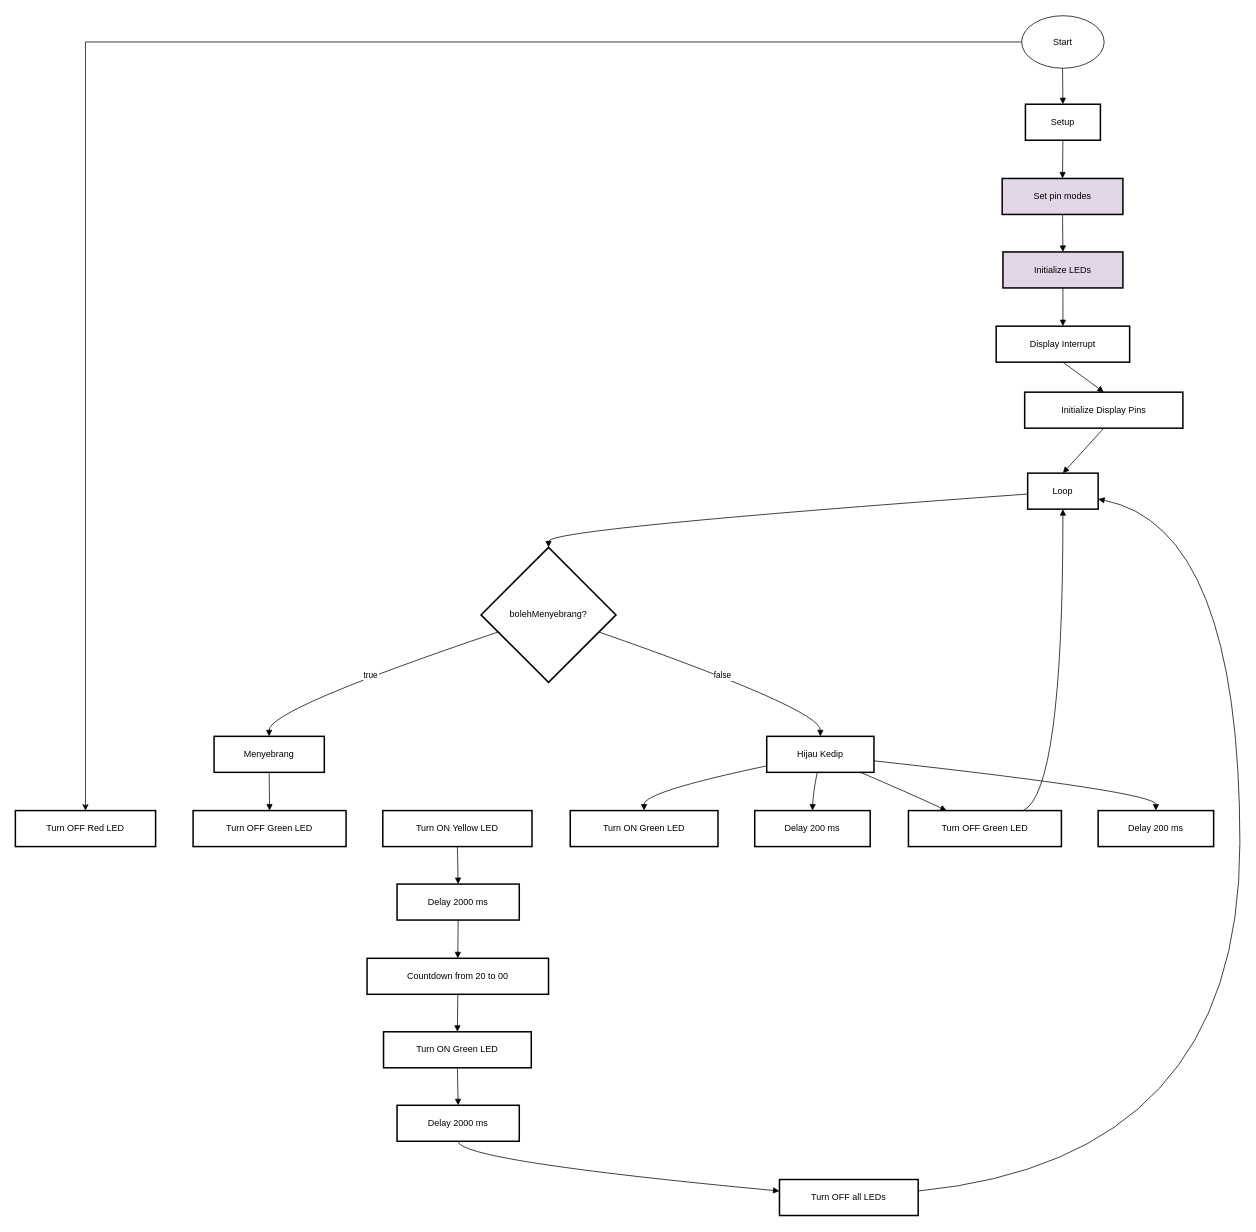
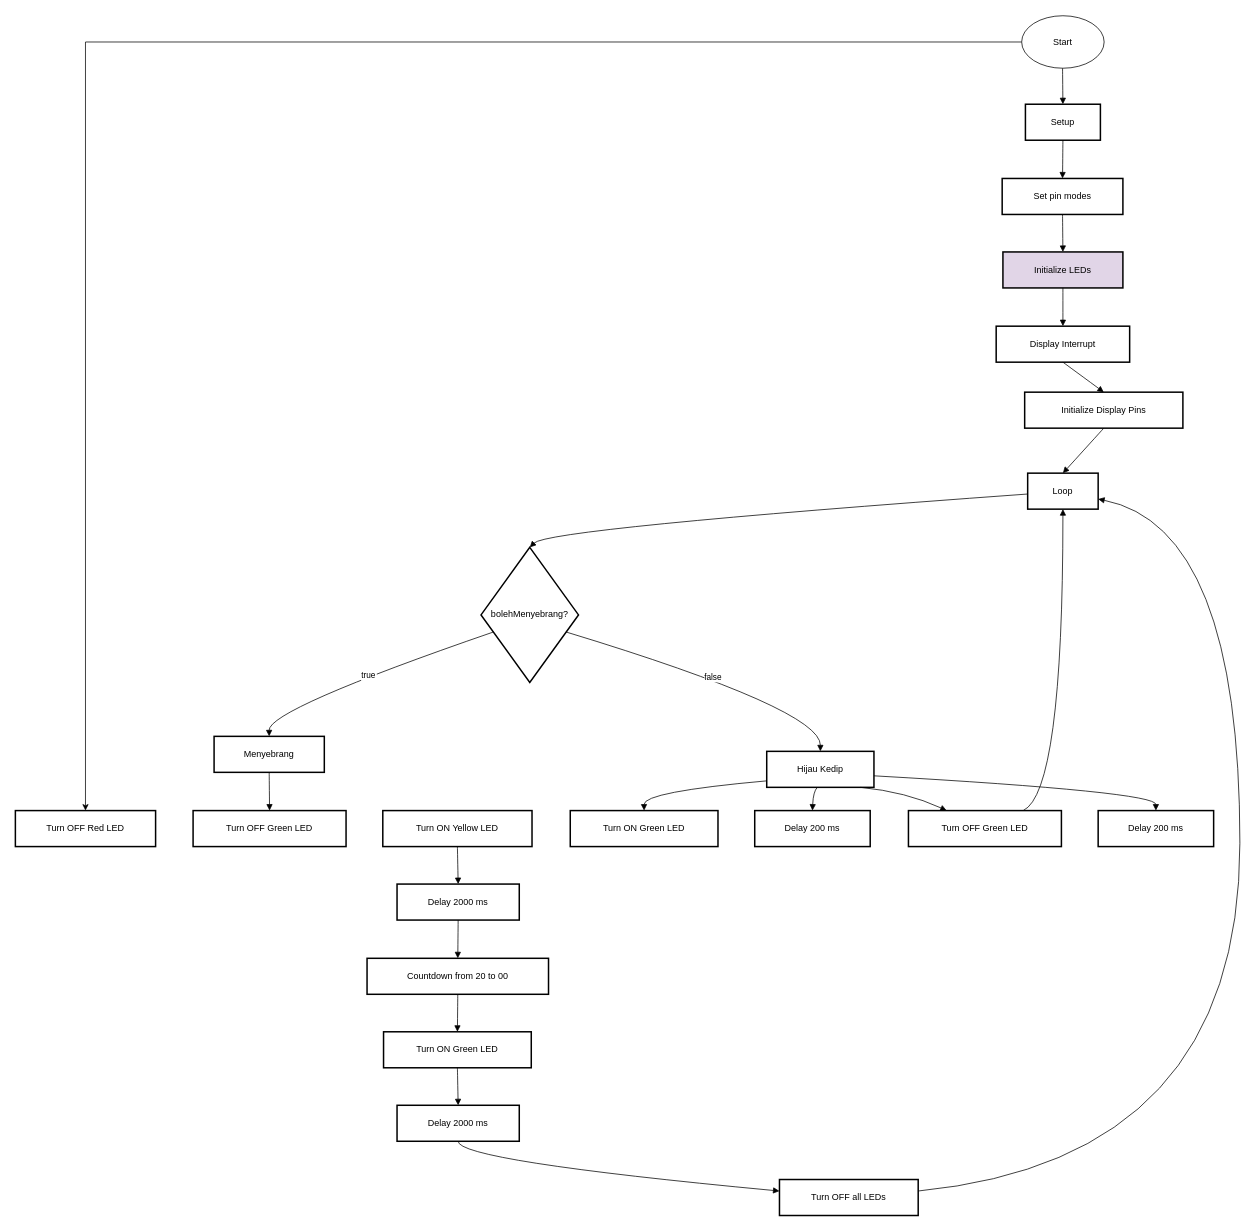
node "Set pin modes": fillcolor #e1d5e7 -> #ffffff
node "bolehMenyebrang?": size 135x135 -> 98x135
node "Hijau Kedip": moved (821, 754) -> (821, 769)
